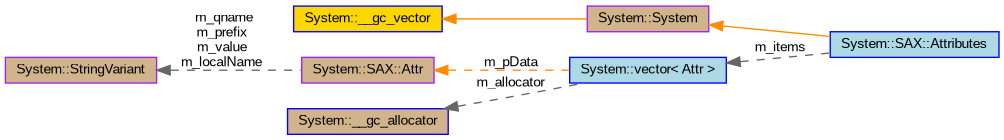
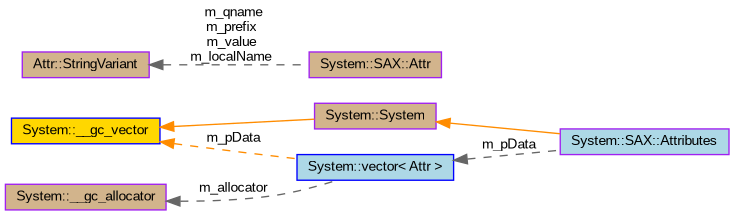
node "System::SAX::Attributes": color blue -> purple
edge "System::SAX::Attributes" -> "System::vector< Attr >": label " m_items" -> " m_pData"
node "System::StringVariant": label "System::StringVariant" -> "Attr::StringVariant"
edge "System::vector< Attr >" -> "System::SAX::Attr": now "System::vector< Attr >" -> "System::__gc_vector"
node "System::__gc_allocator": color blue -> purple
